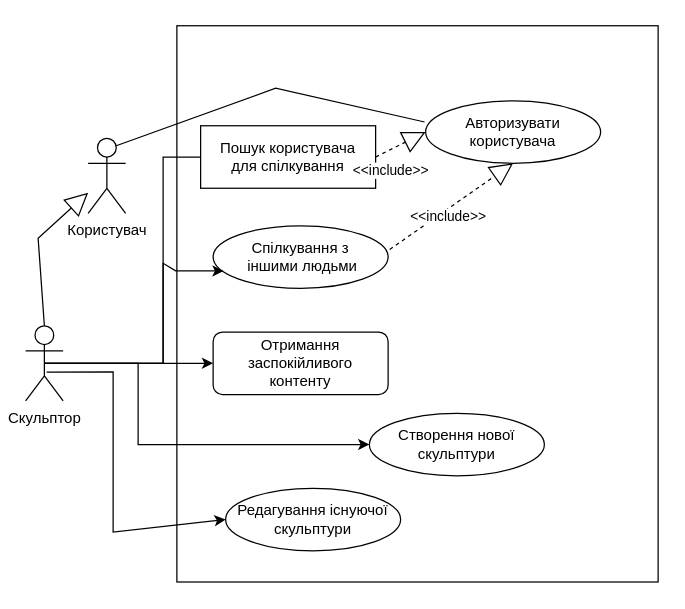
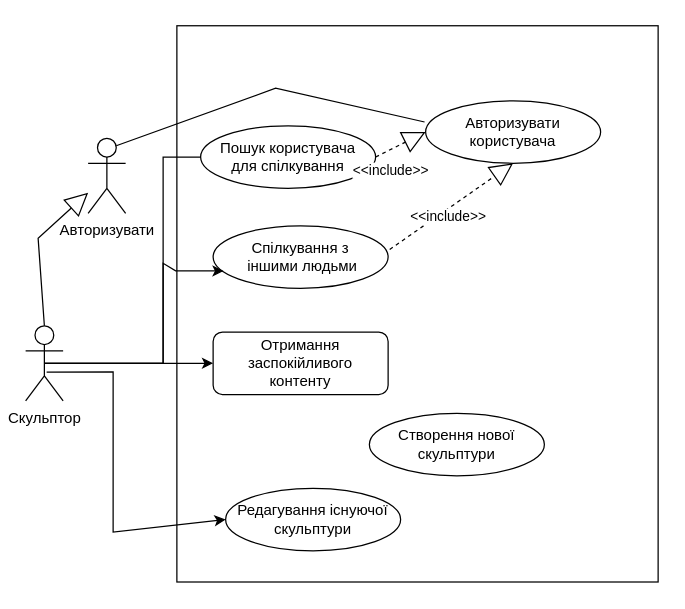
node "Пошук користувача для спілкування": shape rectangle -> ellipse
node "Користувач": label "Користувач" -> "Авторизувати"
edge "Скульптор" -> "Створення нової скульптури": removed
